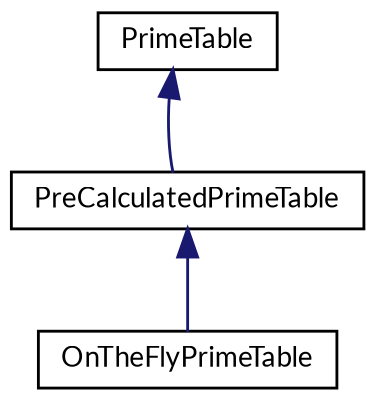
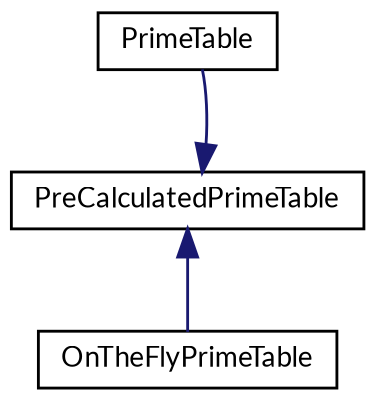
edge "PreCalculatedPrimeTable" -> "PrimeTable": reversed
